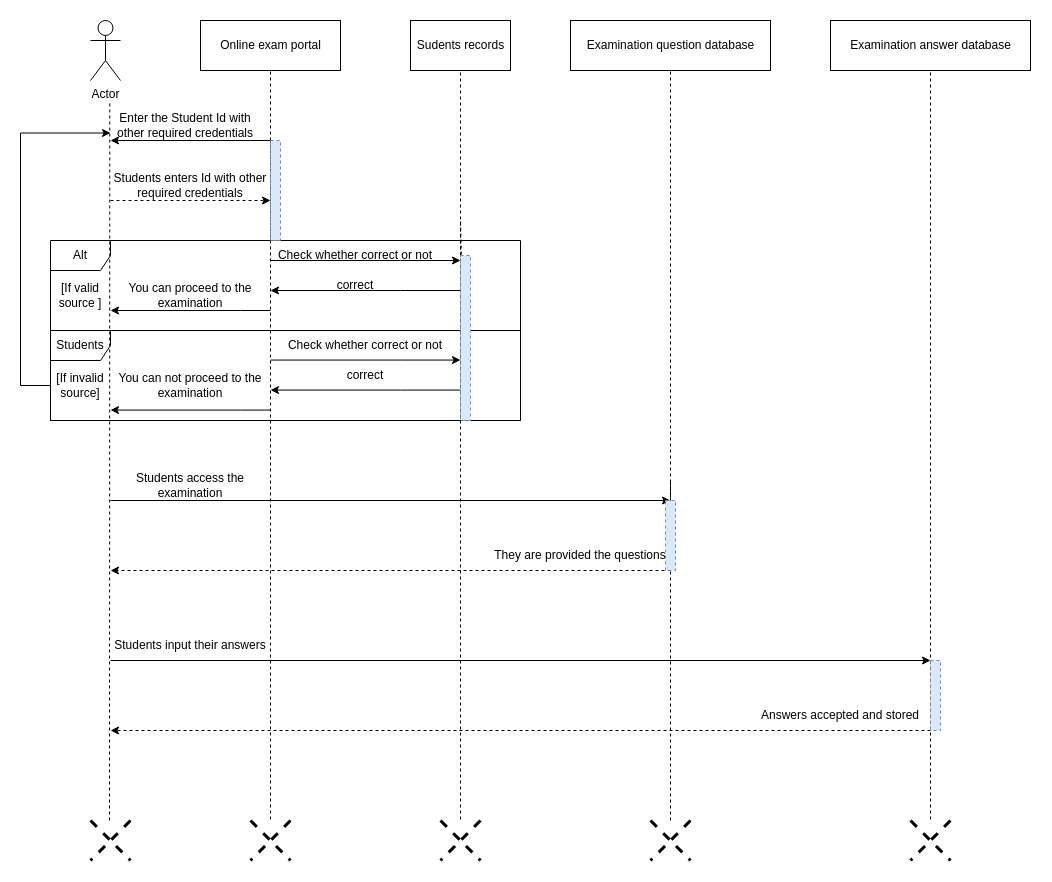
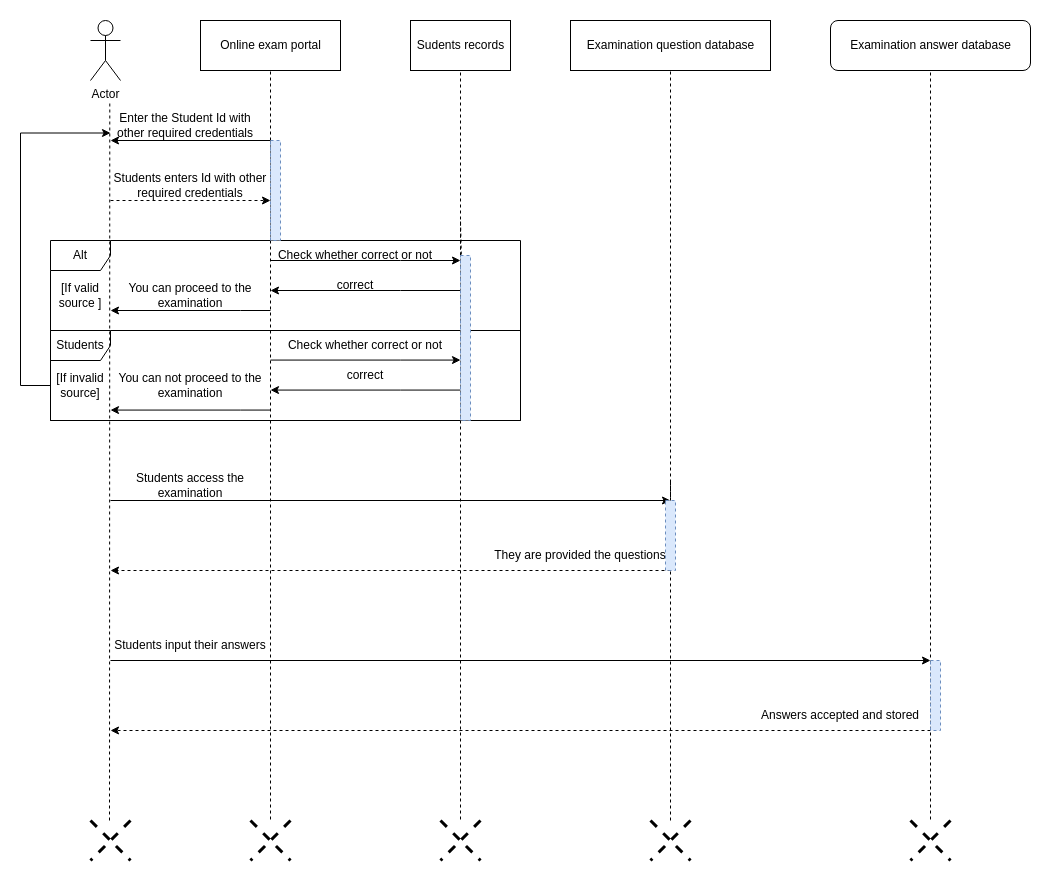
node "Examination answer database": shape rectangle -> rounded rectangle
